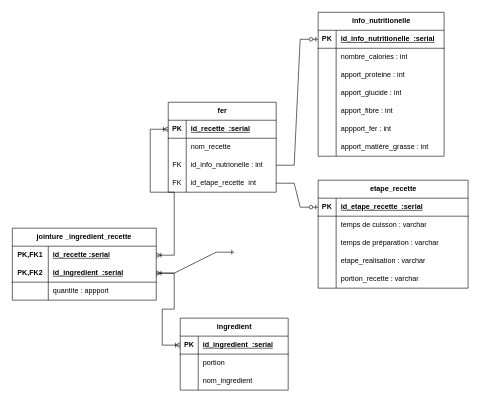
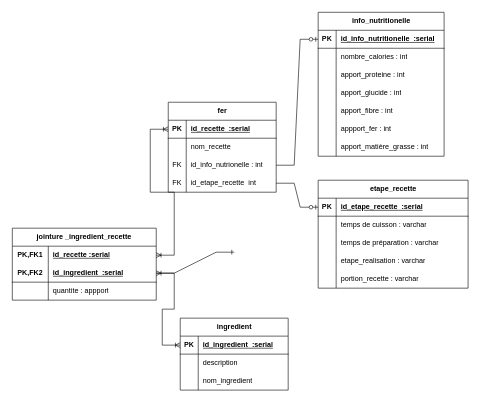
node "portion": label "portion" -> "description"
